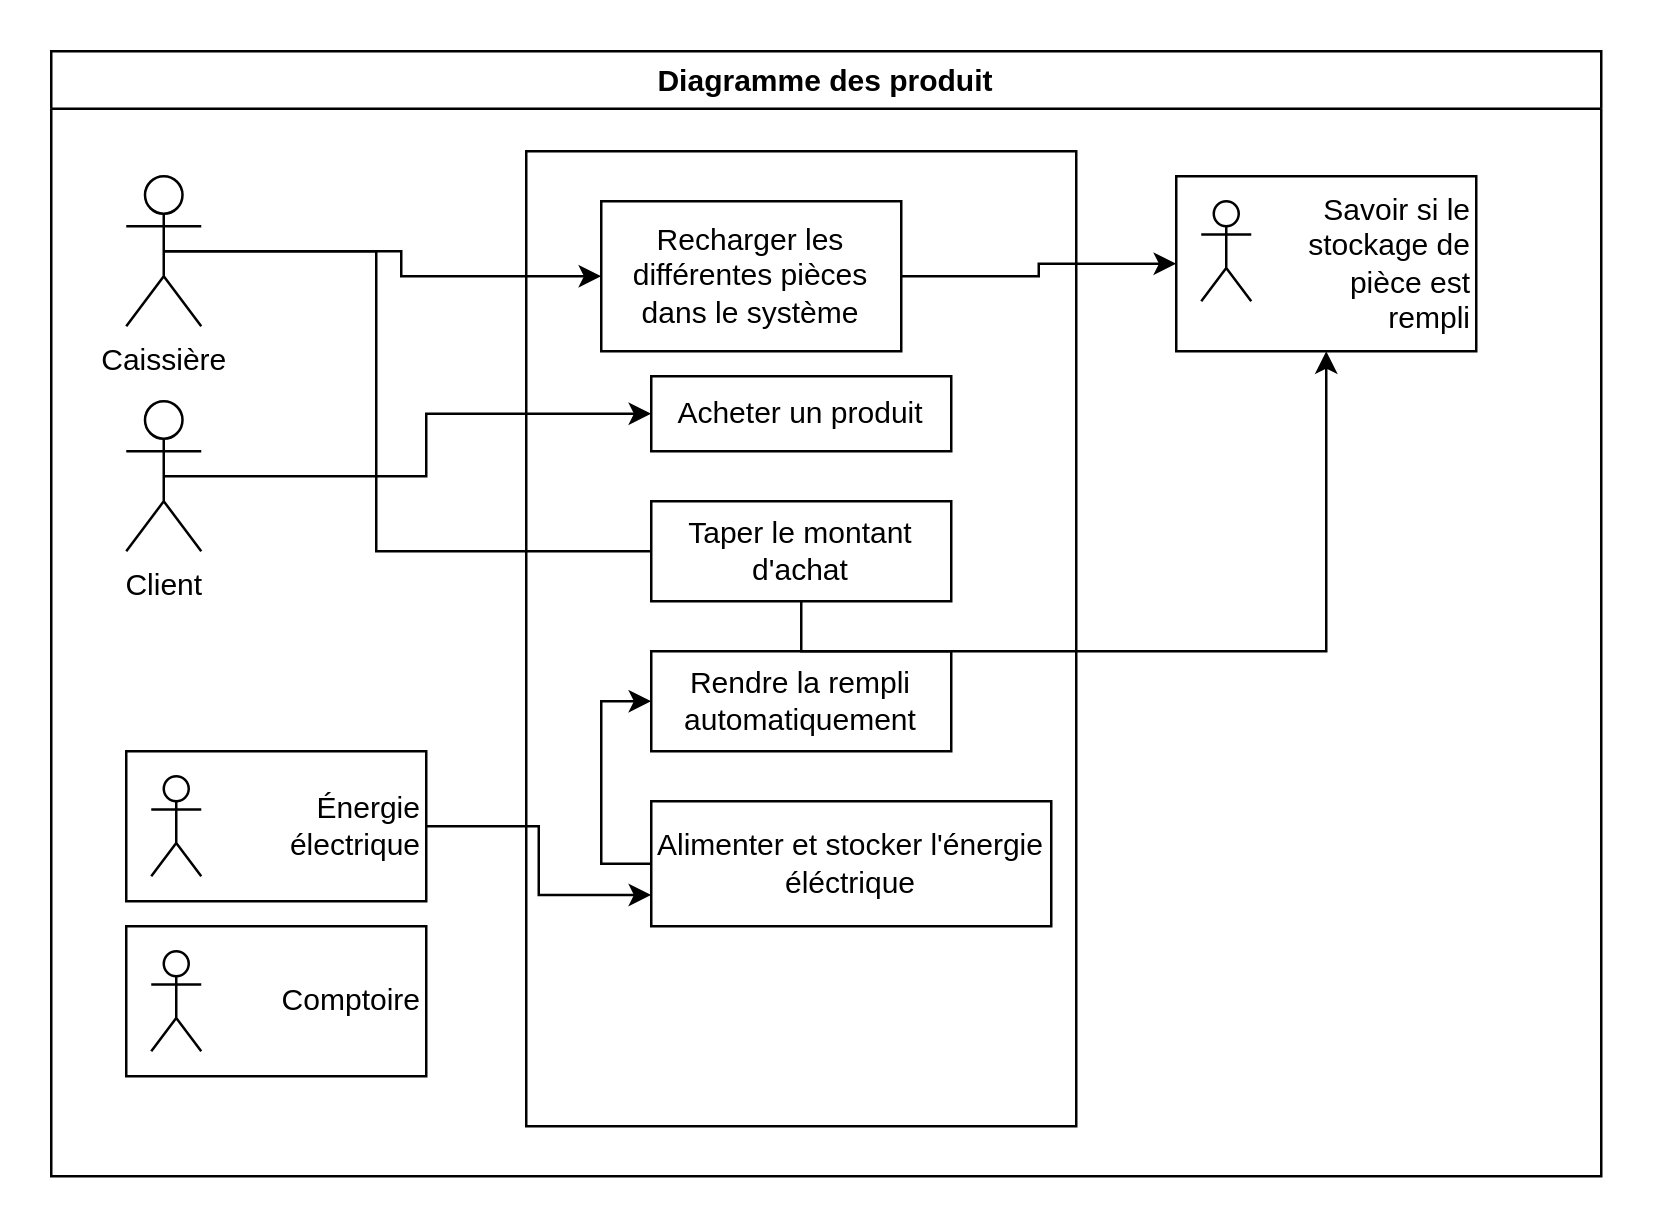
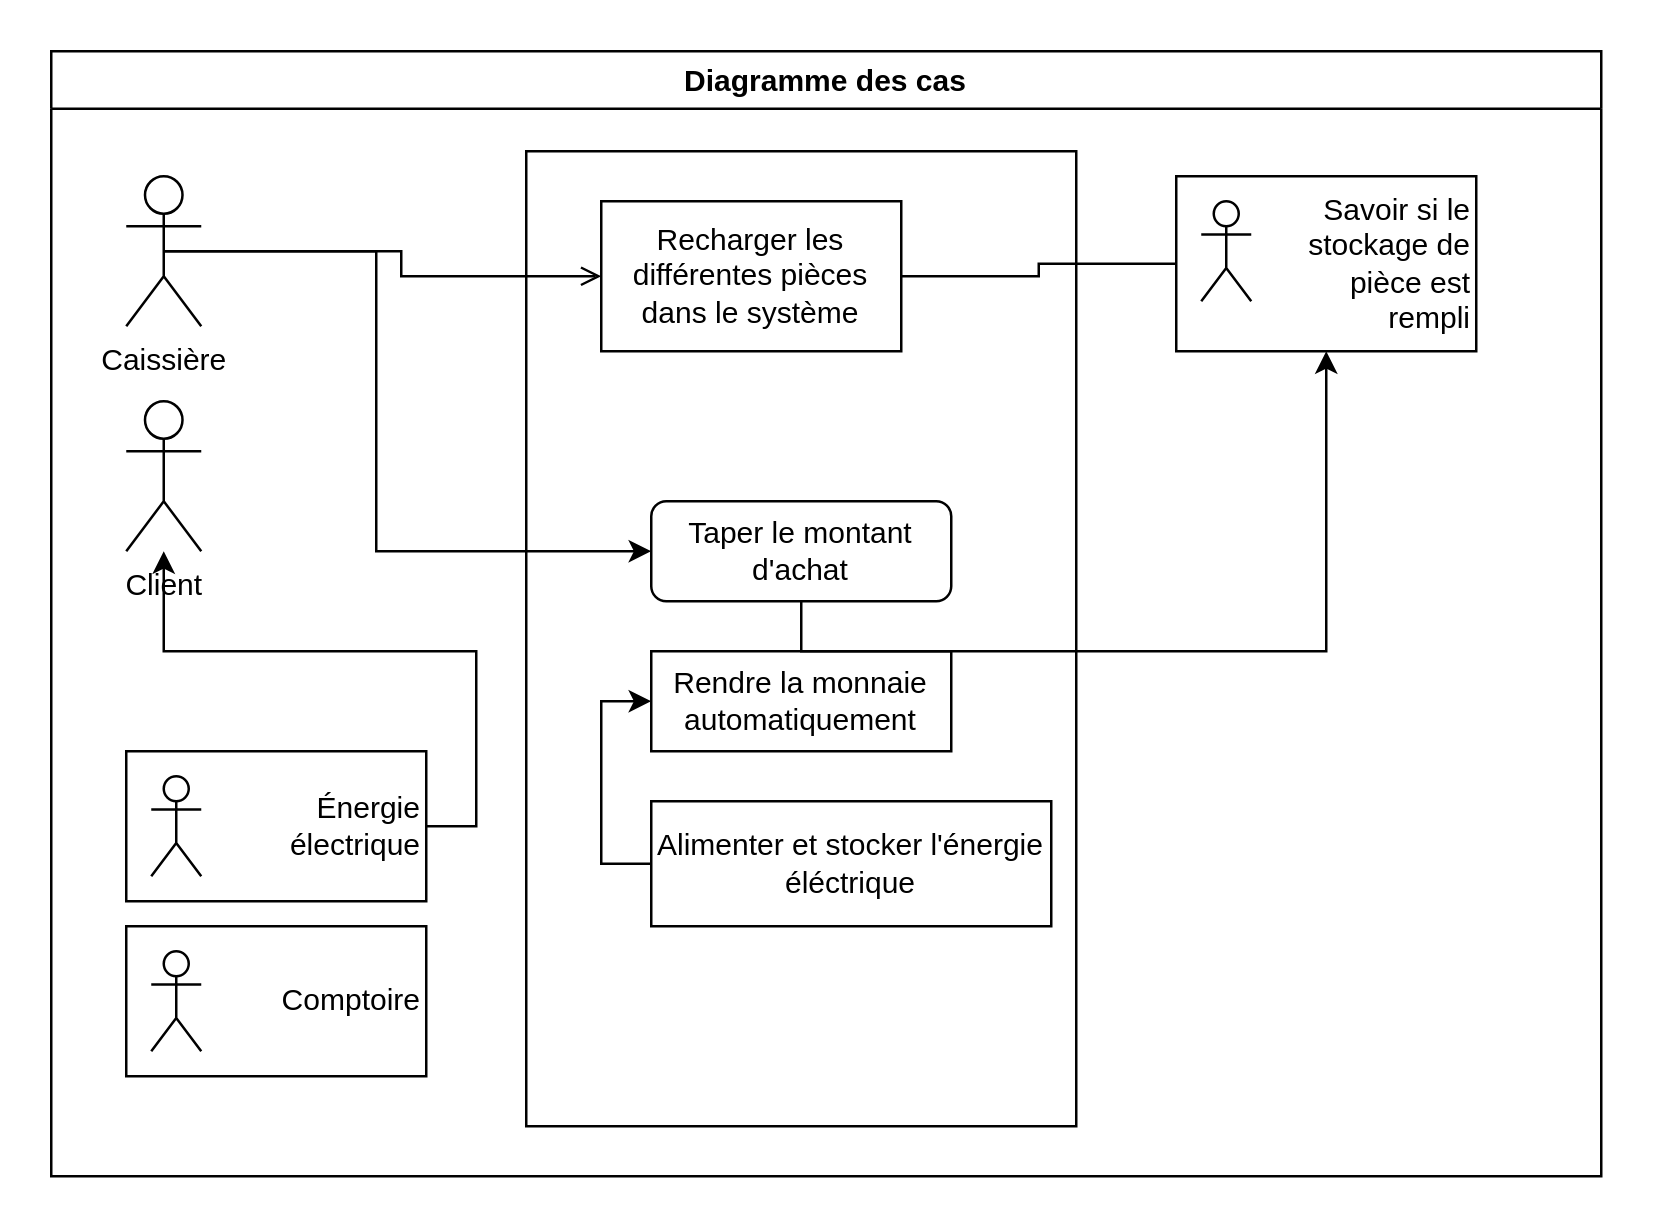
node "Diagramme des produit": label "Diagramme des produit" -> "Diagramme des cas"
edge "Recharger les différentes pièces dans le système" -> "Savoir si le stockage de pièce est rempli": arrowhead classic -> none
edge "Caissière" -> "Recharger les différentes pièces dans le système": arrowhead classic -> open
edge "Client" -> "Acheter un produit": removed
node "Acheter un produit": removed
edge "Caissière" -- "Taper le montant d'achat": arrowhead none -> classic
node "Taper le montant d'achat": shape rectangle -> rounded rectangle
node "Rendre la rempli automatiquement": label "Rendre la rempli automatiquement" -> "Rendre la monnaie automatiquement"
edge "Énergie électrique" -> "Alimenter et stocker l'énergie éléctrique": now "Énergie électrique" -> "Client"
